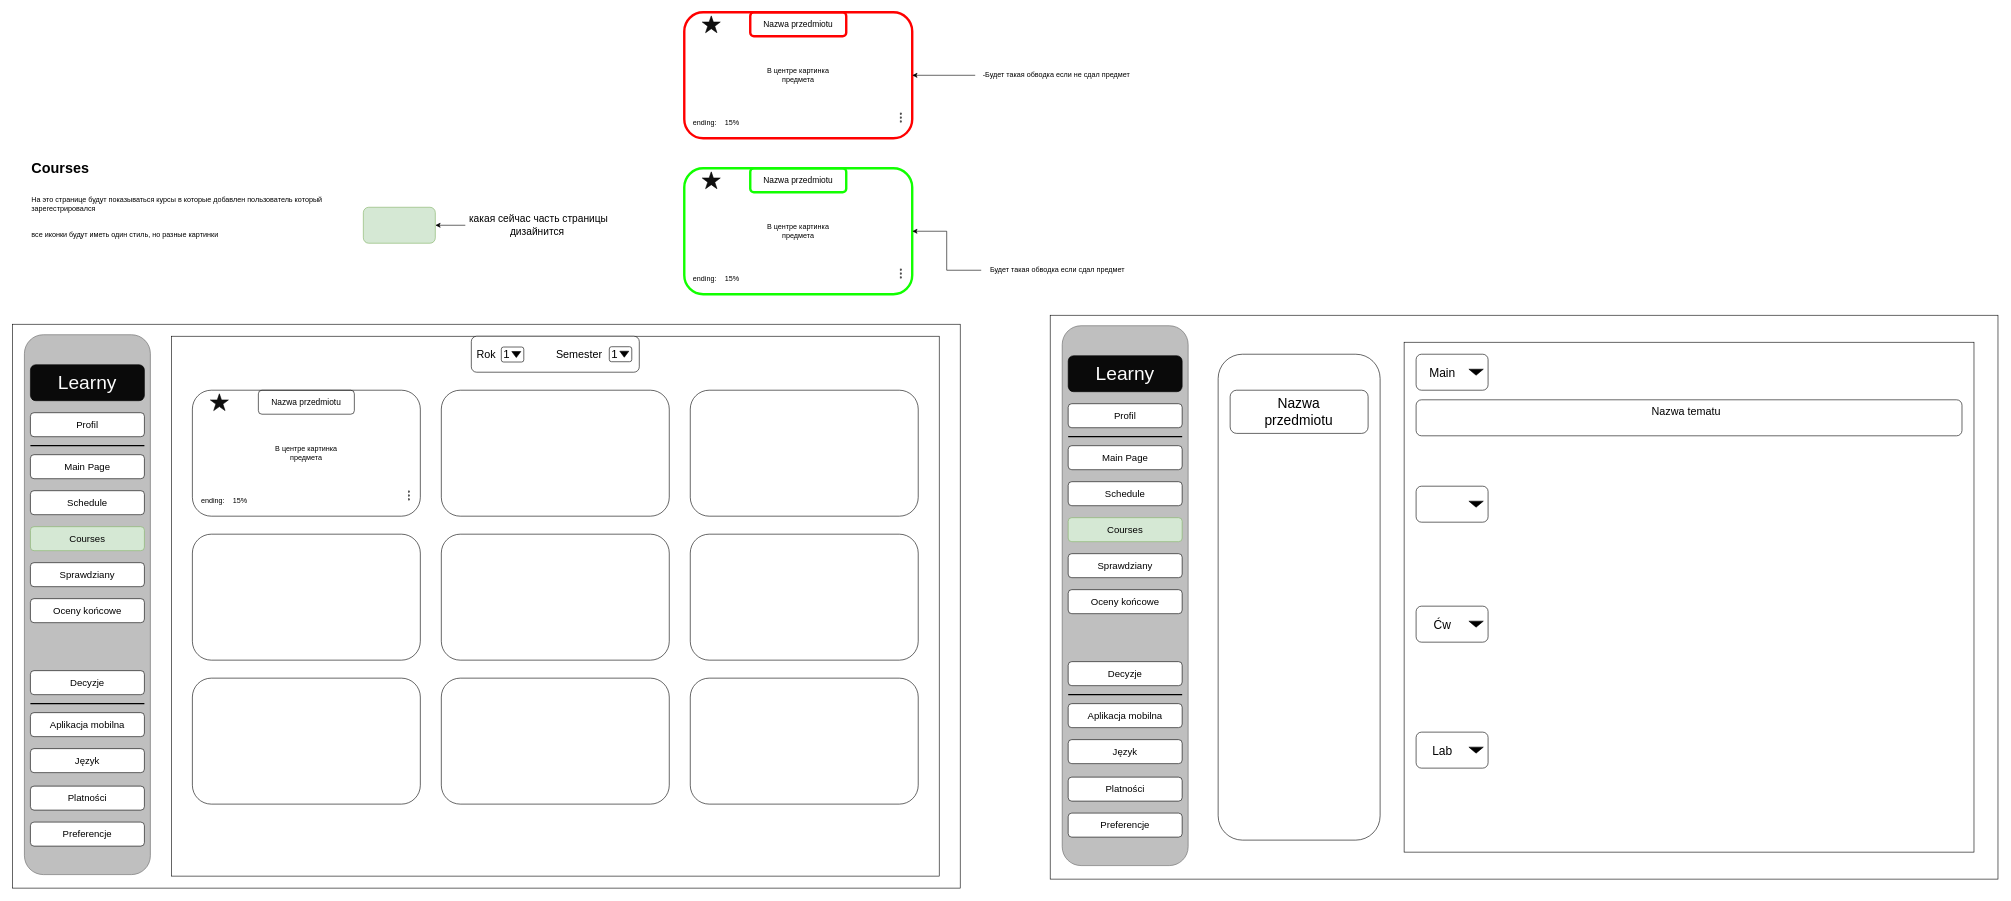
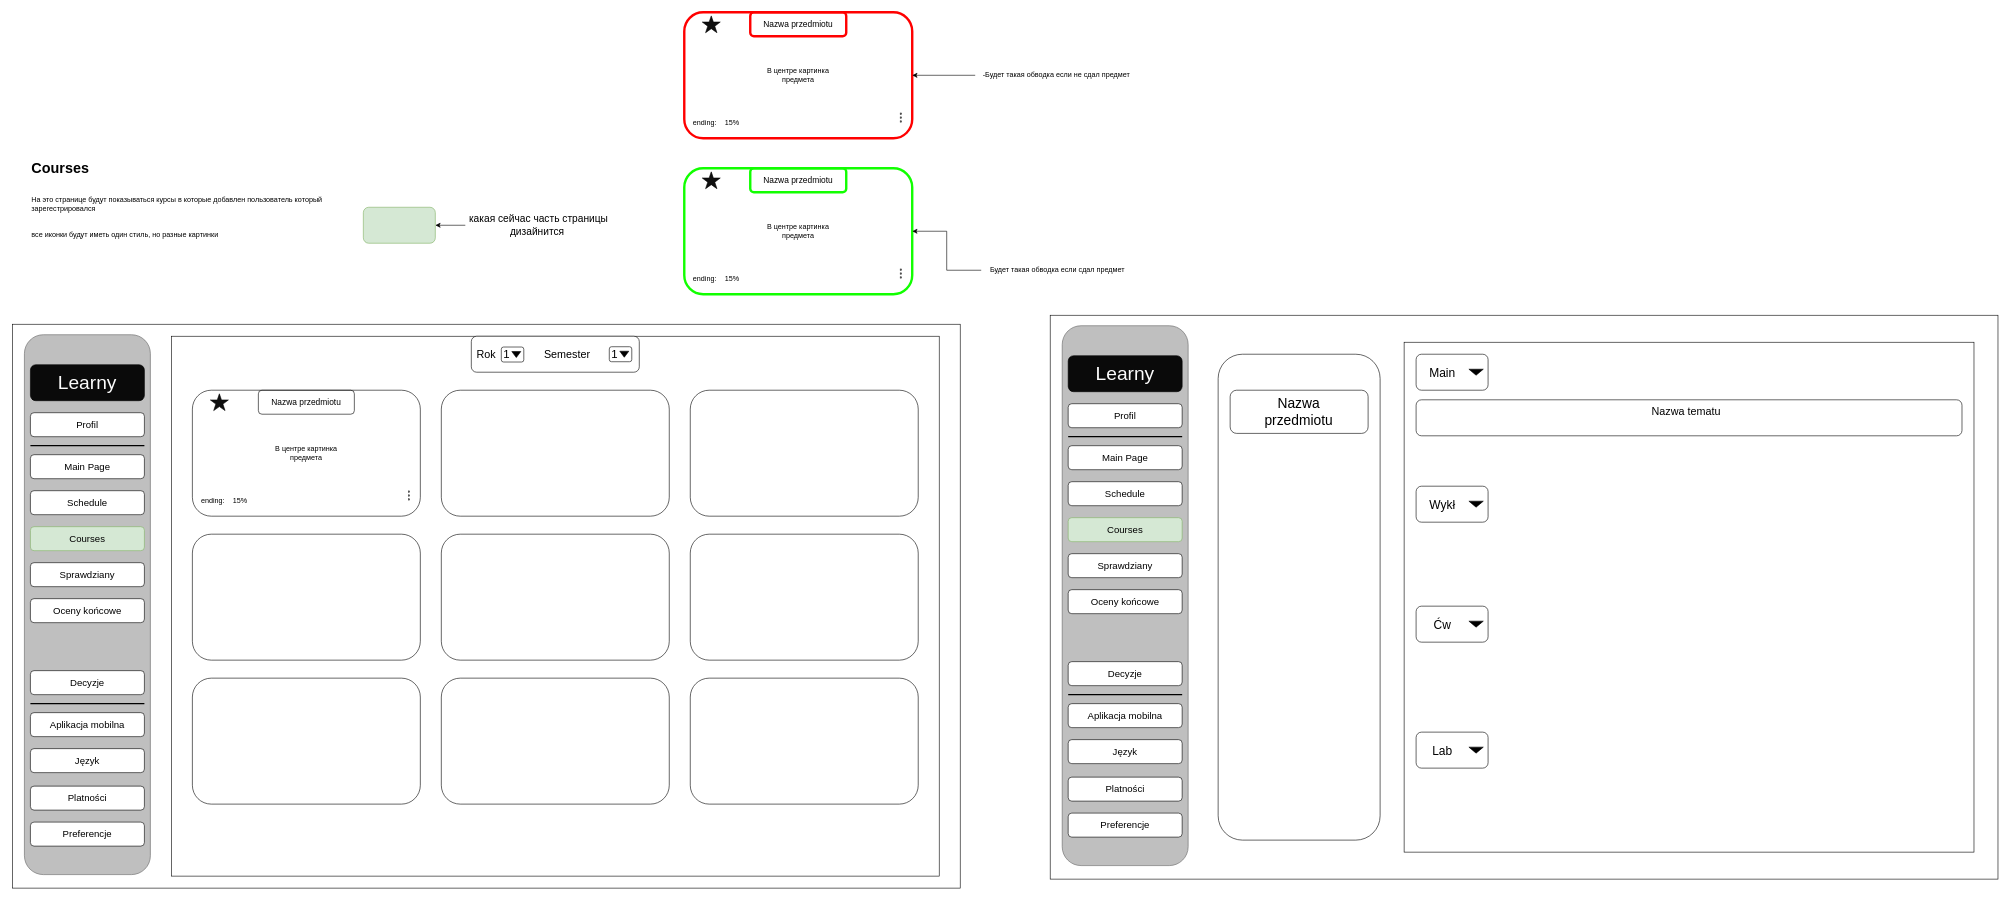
node "Semester": moved (579, 354) -> (567, 354)
node "Wykł": added
